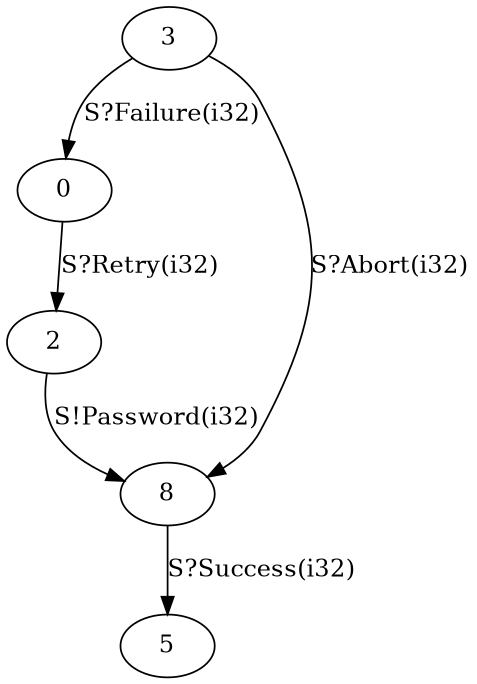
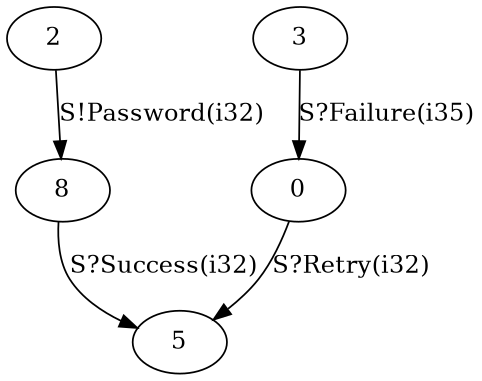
edge "3" -> "0": label "S?Failure(i32)" -> "S?Failure(i35)"
edge "0" -> "2": now "0" -> "5"
edge "3" -> "8": removed, label "S?Abort(i32)"
